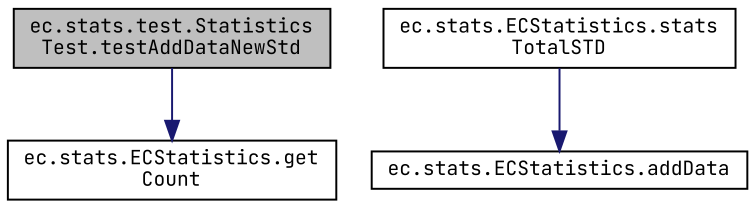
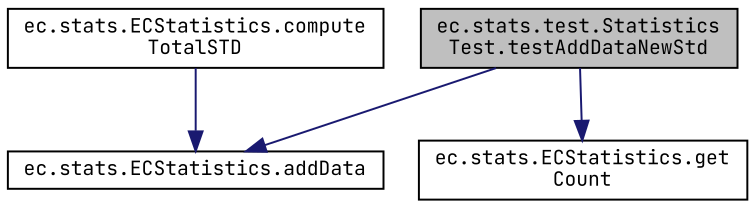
node "ec.stats.ECStatistics.stats TotalSTD": label "ec.stats.ECStatistics.stats TotalSTD" -> "ec.stats.ECStatistics.compute TotalSTD"
edge "ec.stats.test.Statistics Test.testAddDataNewStd" -> "ec.stats.ECStatistics.addData": added
